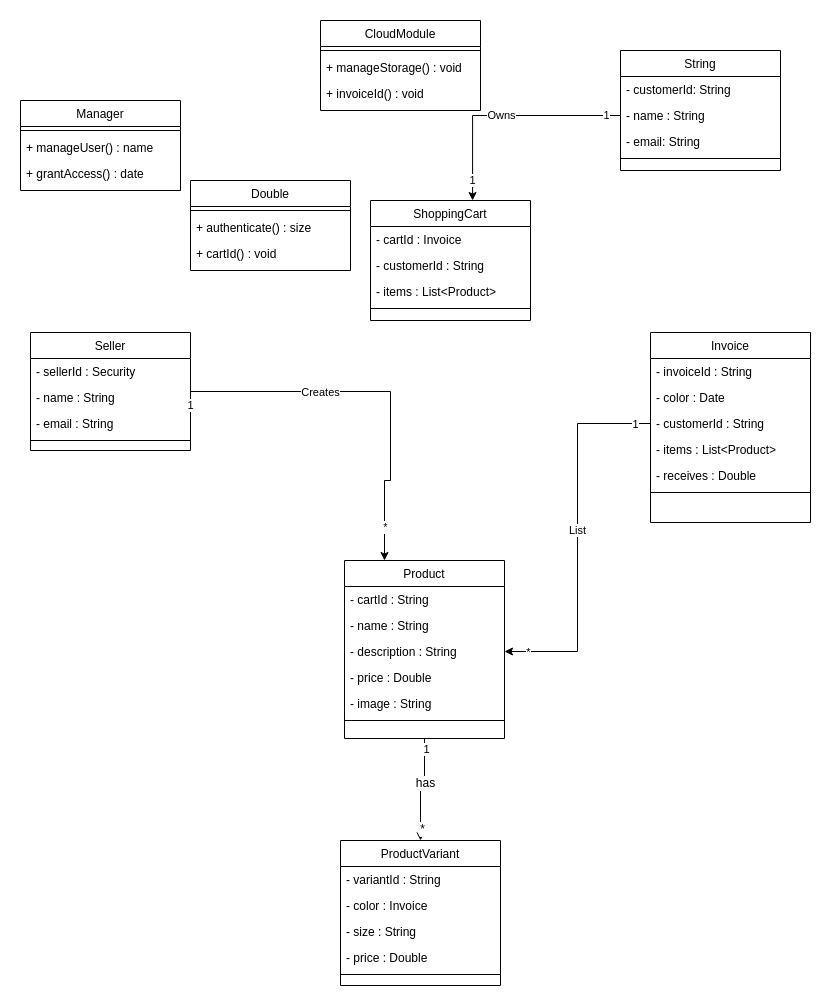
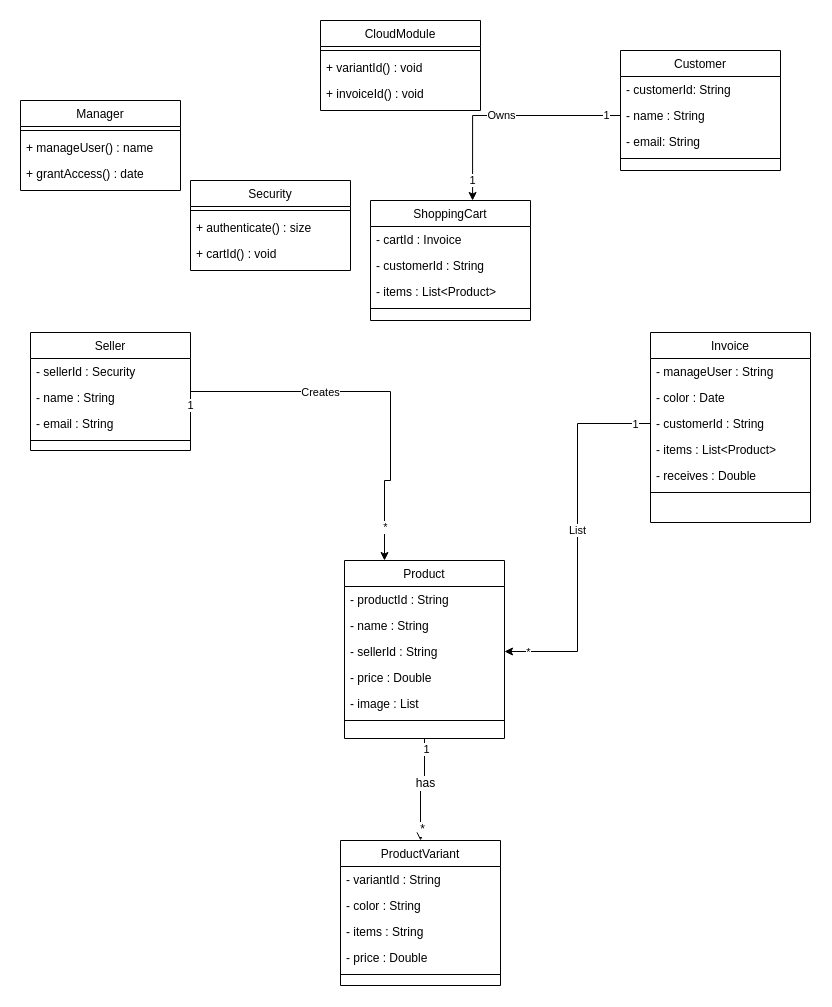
node "String": label "String" -> "Customer"
node "+ manageStorage() : void": label "+ manageStorage() : void" -> "+ variantId() : void"
node "Double": label "Double" -> "Security"
node "- invoiceId : String": label "- invoiceId : String" -> "- manageUser : String"
node "- cartId : String": label "- cartId : String" -> "- productId : String"
node "- description : String": label "- description : String" -> "- sellerId : String"
node "- image : String": label "- image : String" -> "- image : List"
node "- color : Invoice": label "- color : Invoice" -> "- color : String"
node "- size : String": label "- size : String" -> "- items : String"
